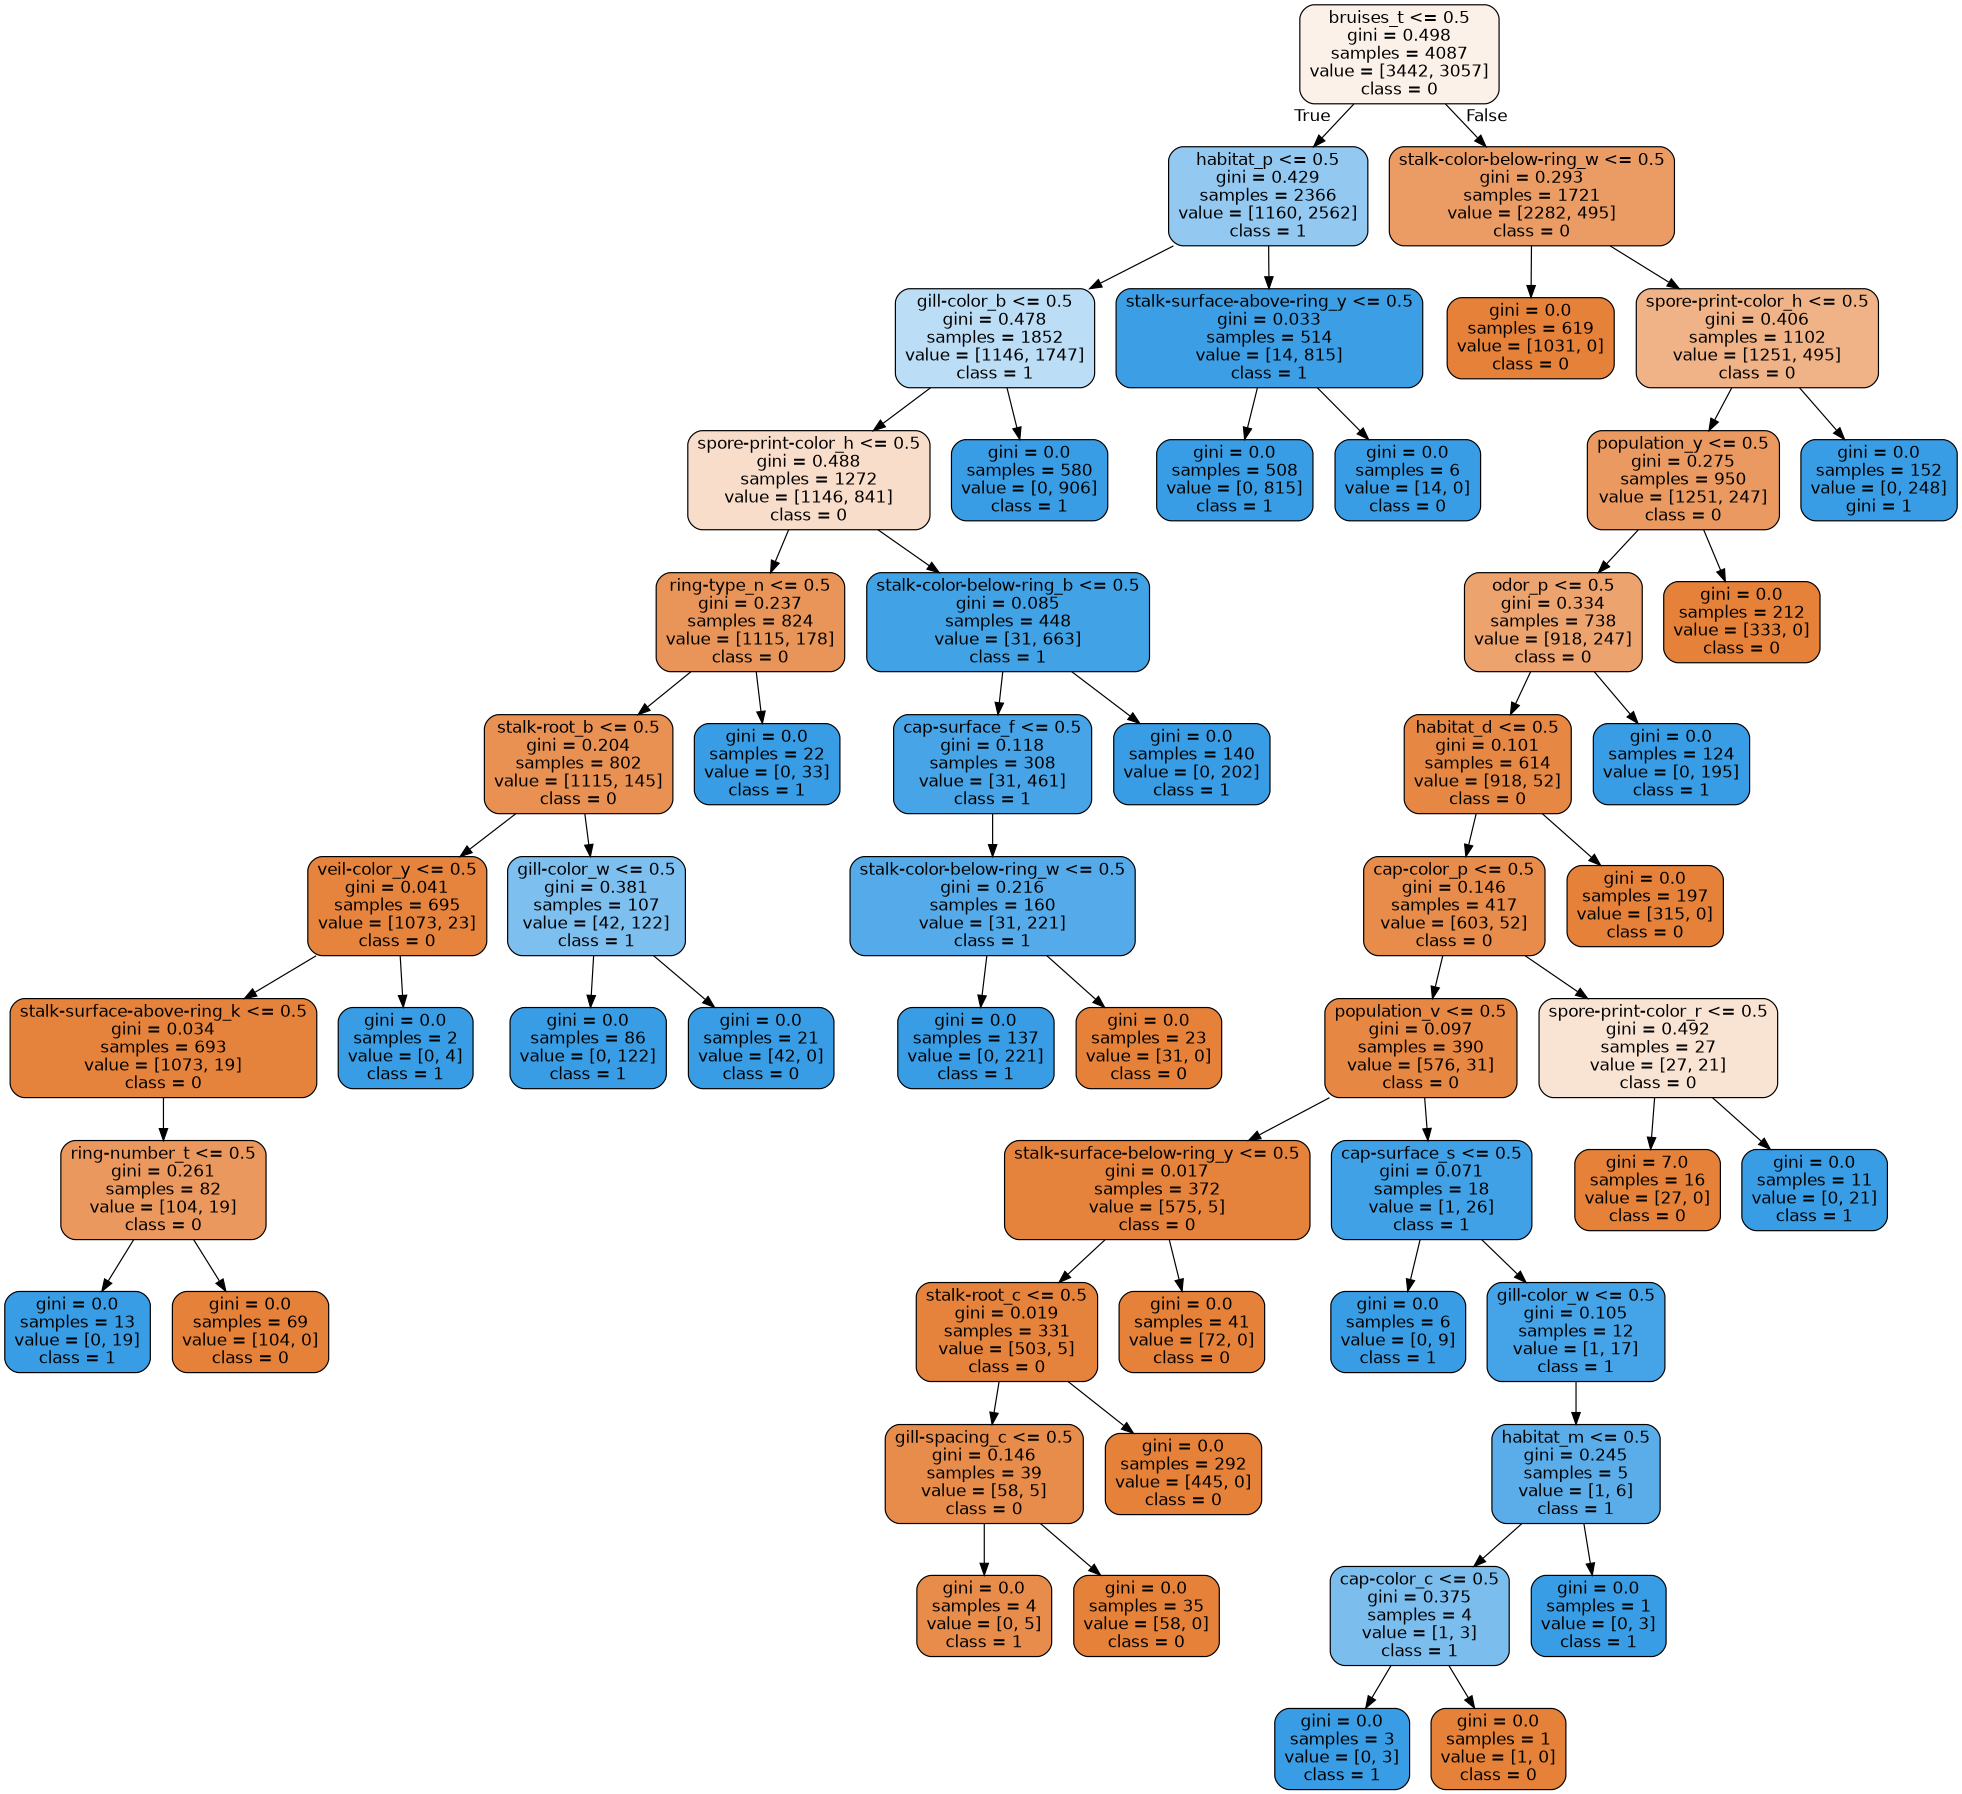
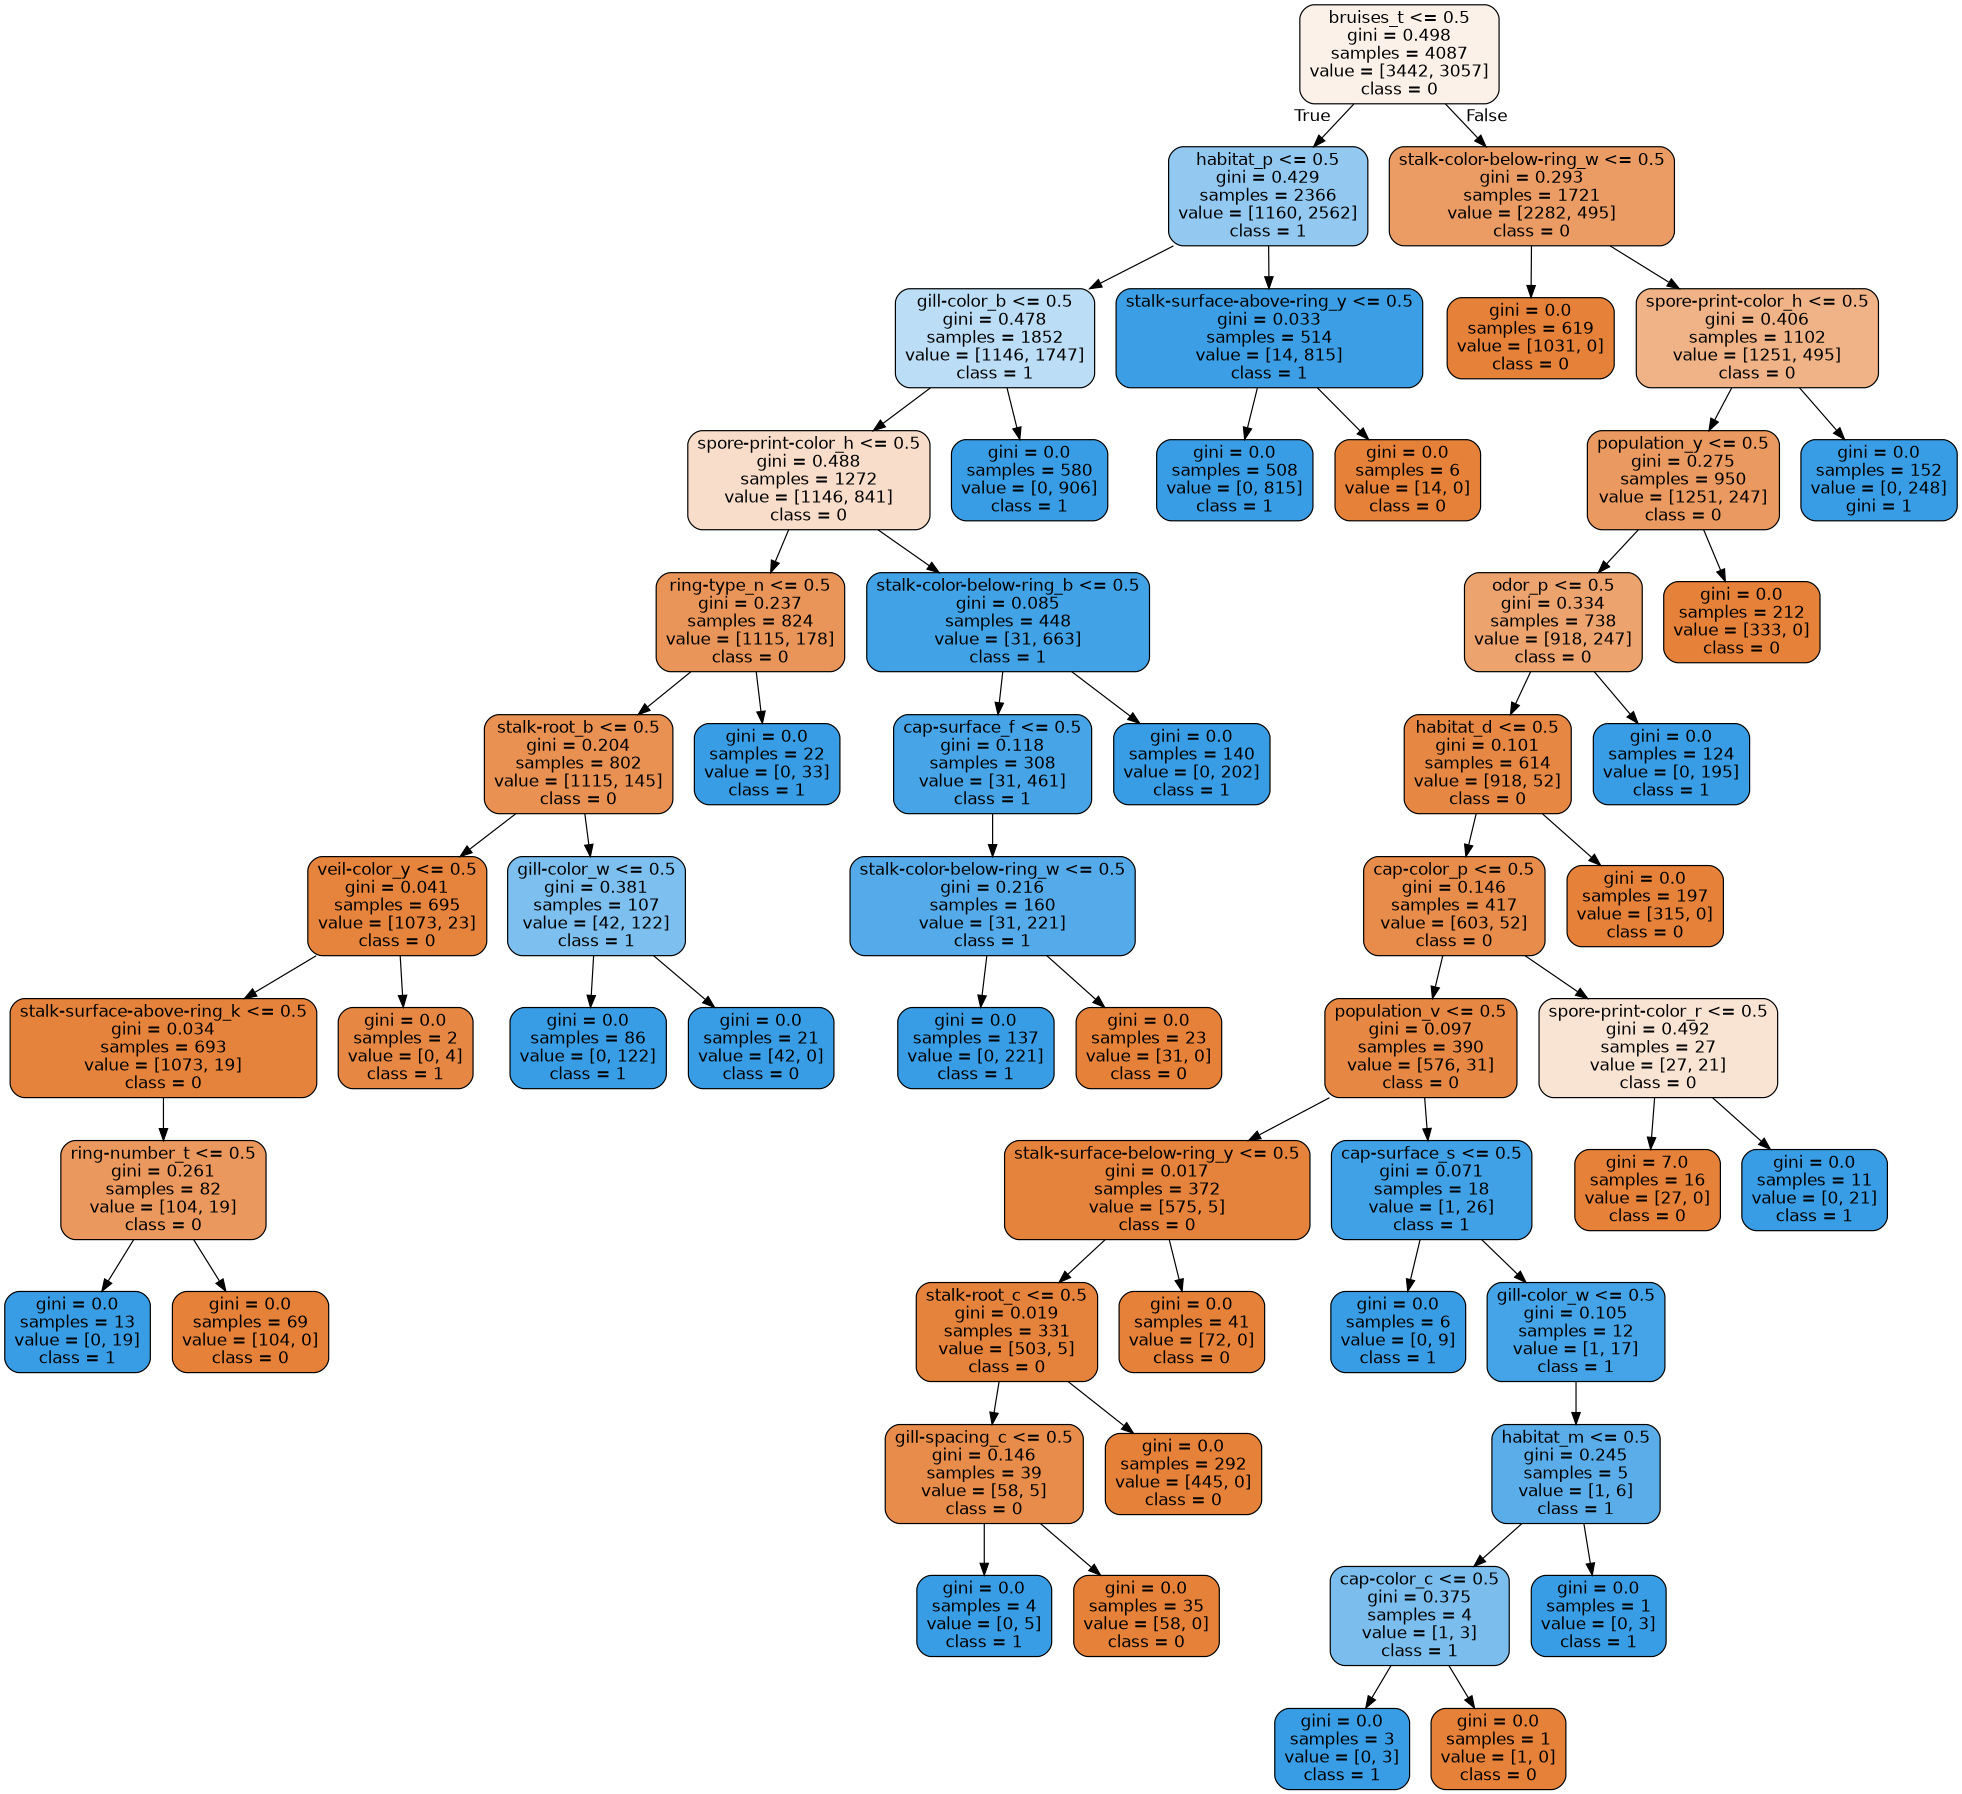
node "gini = 0.0 samples = 6 value = [14, 0] class = 0": fillcolor #399de5 -> #e58139
node "gini = 0.0 samples = 2 value = [0, 4] class = 1": fillcolor #399de5 -> #e68844
node "gini = 0.0 samples = 4 value = [0, 5] class = 1": fillcolor #e78c4a -> #399de5
